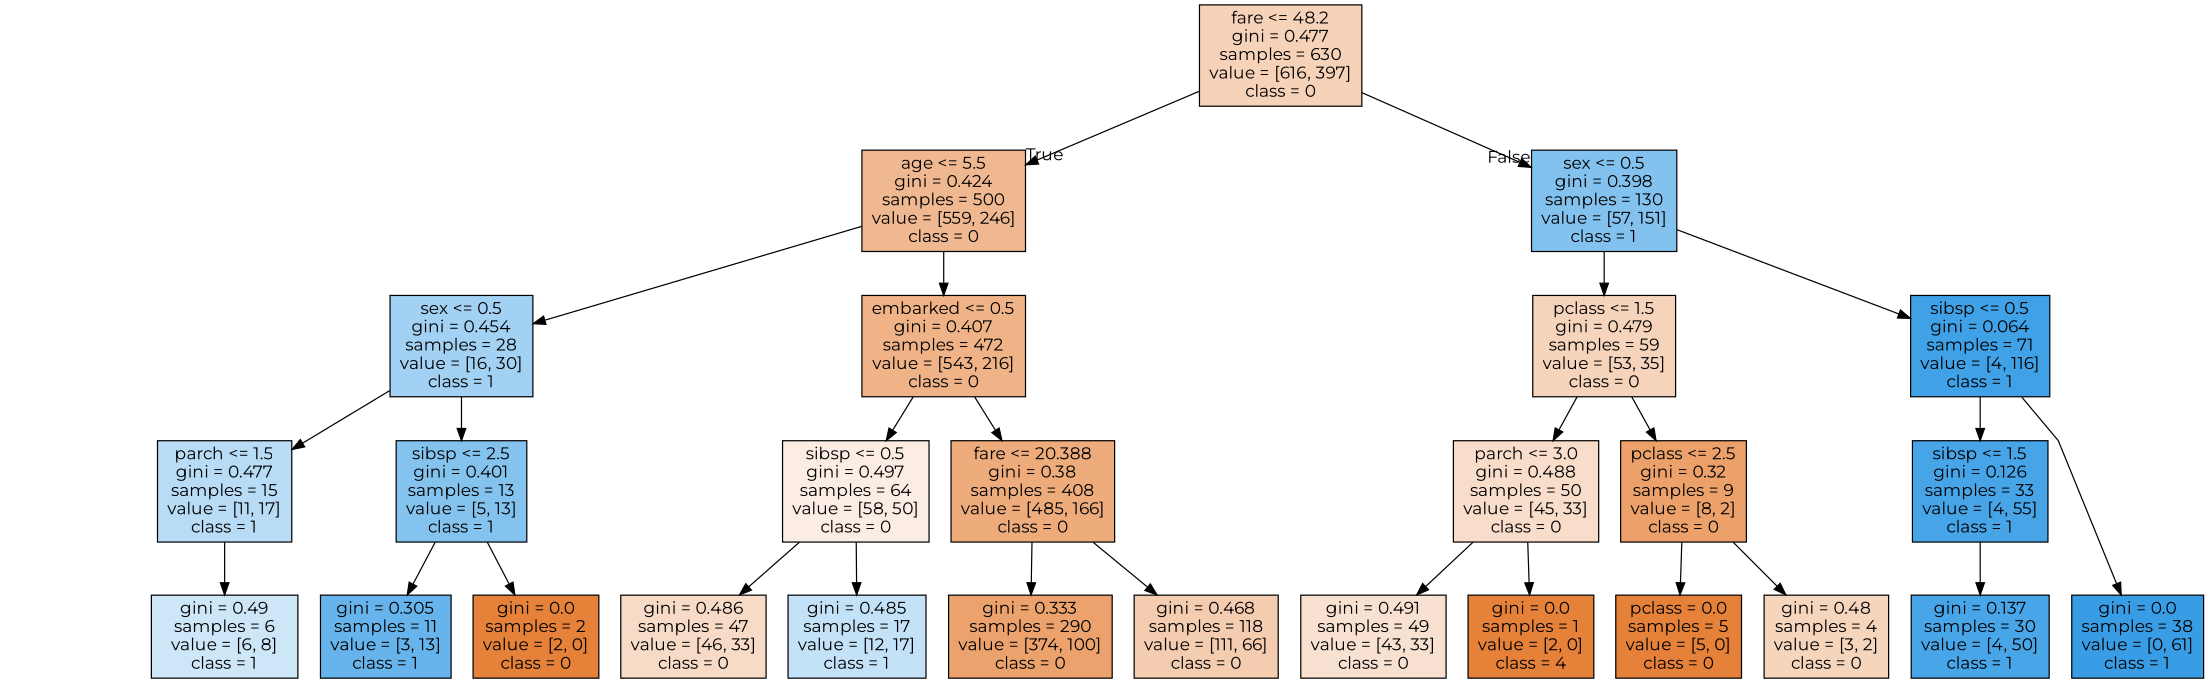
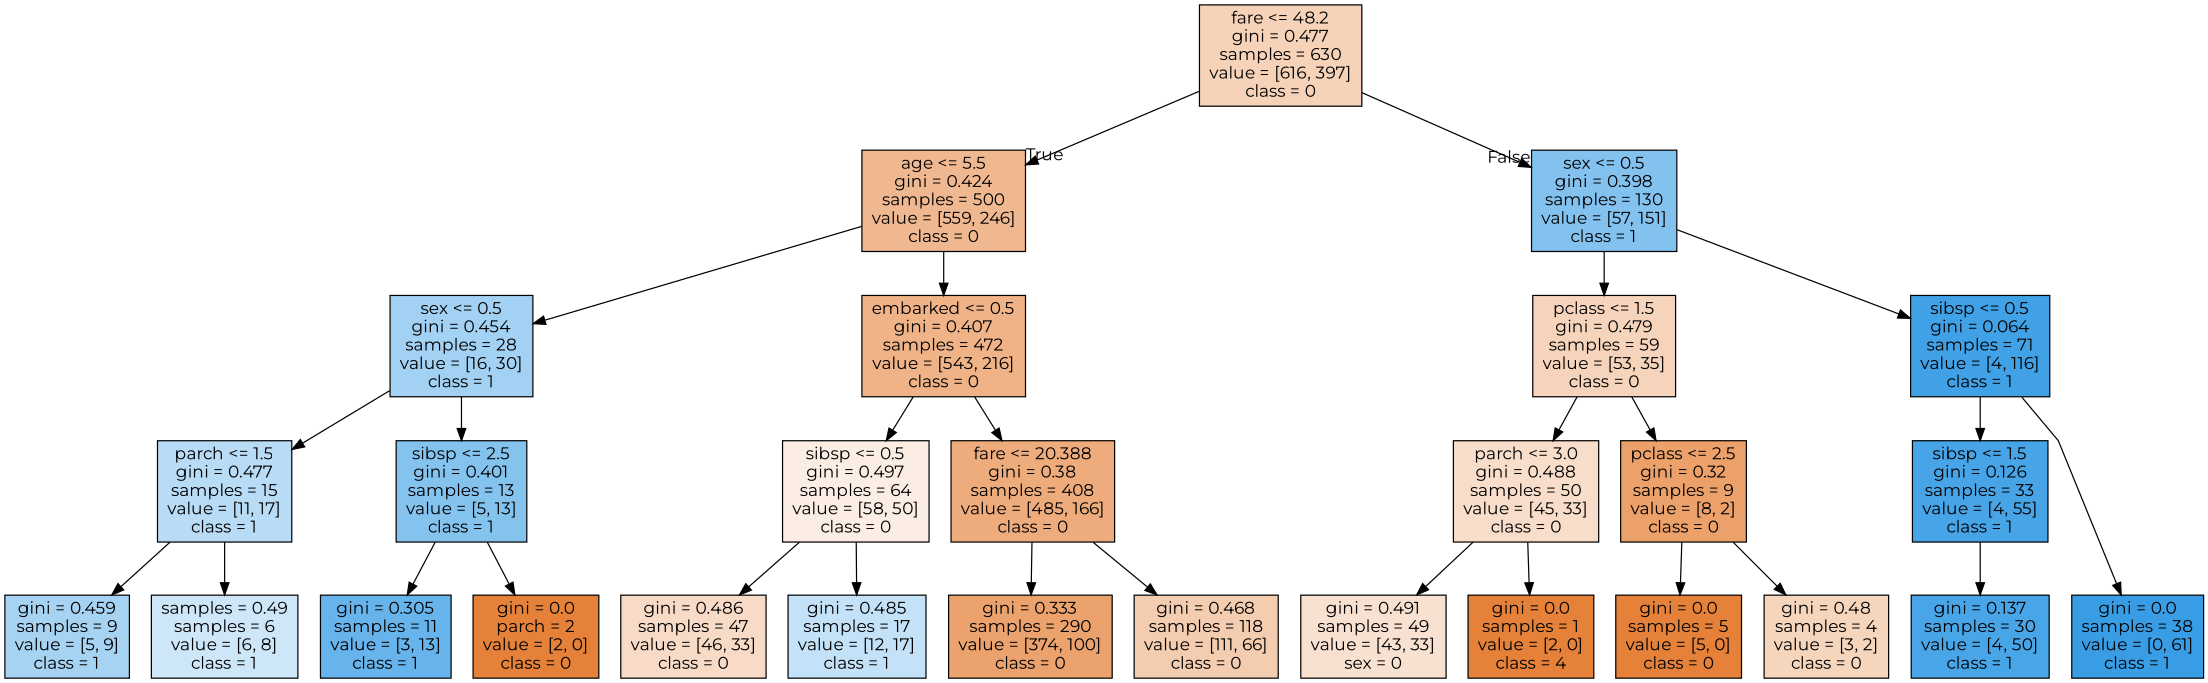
node "gini = 0.459 samples = 9 value = [5, 9] class = 1": added
node "gini = 0.49 samples = 6 value = [6, 8] class = 1": label "gini = 0.49 samples = 6 value = [6, 8] class = 1" -> "samples = 0.49 samples = 6 value = [6, 8] class = 1"
node "gini = 0.0 samples = 2 value = [2, 0] class = 0": label "gini = 0.0 samples = 2 value = [2, 0] class = 0" -> "gini = 0.0 parch = 2 value = [2, 0] class = 0"
node "gini = 0.491 samples = 49 value = [43, 33] class = 0": label "gini = 0.491 samples = 49 value = [43, 33] class = 0" -> "gini = 0.491 samples = 49 value = [43, 33] sex = 0"
node "pclass = 0.0 samples = 5 value = [5, 0] class = 0": label "pclass = 0.0 samples = 5 value = [5, 0] class = 0" -> "gini = 0.0 samples = 5 value = [5, 0] class = 0"
